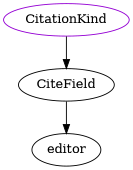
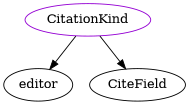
edge "CiteField" -> "editor": now "CitationKind" -> "editor"
